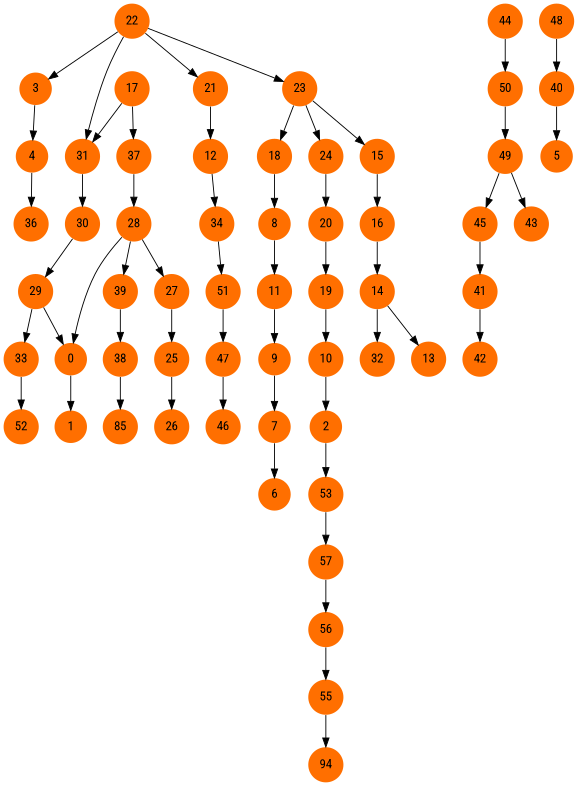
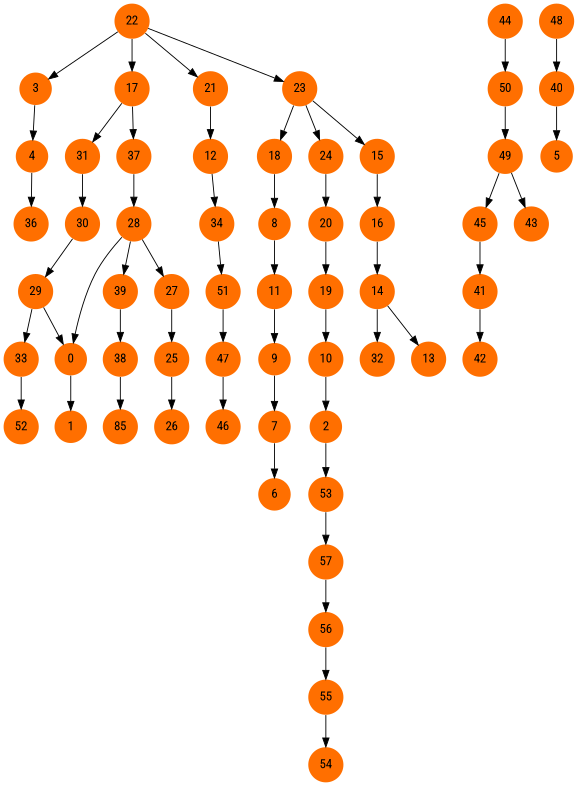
edge "22" -> "31": now "22" -> "17"
node "94": label "94" -> "54"
